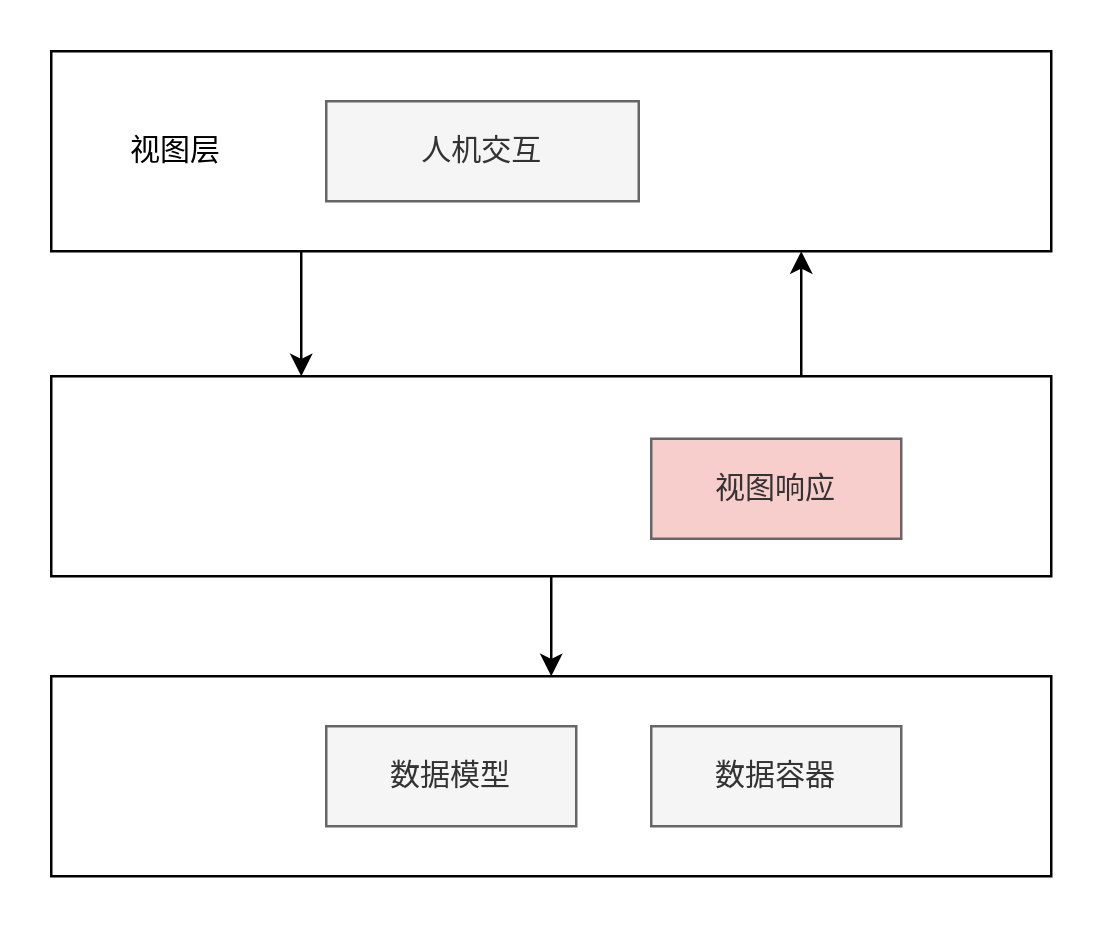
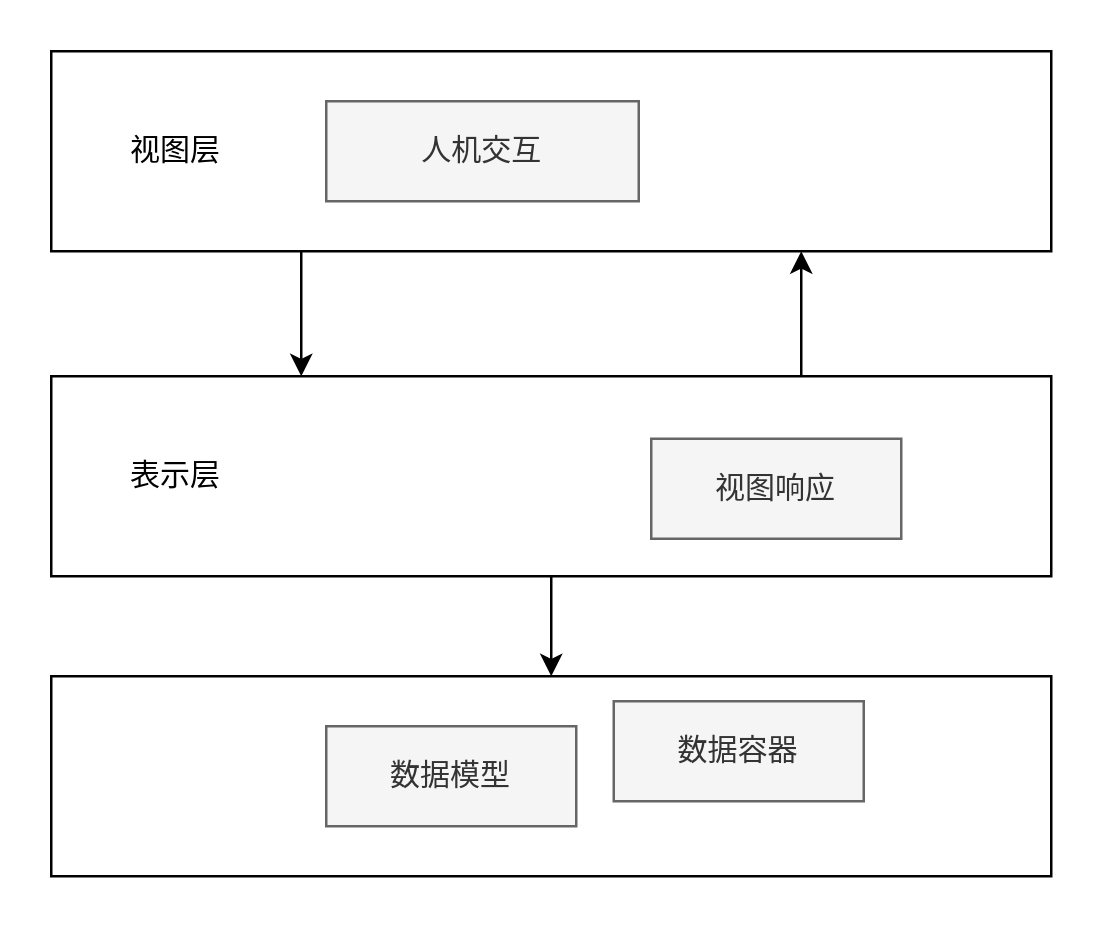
node "表示层": added
node "视图响应": fillcolor #f8cecc -> #f5f5f5
node "数据容器": moved (776, 776) -> (739, 751)
